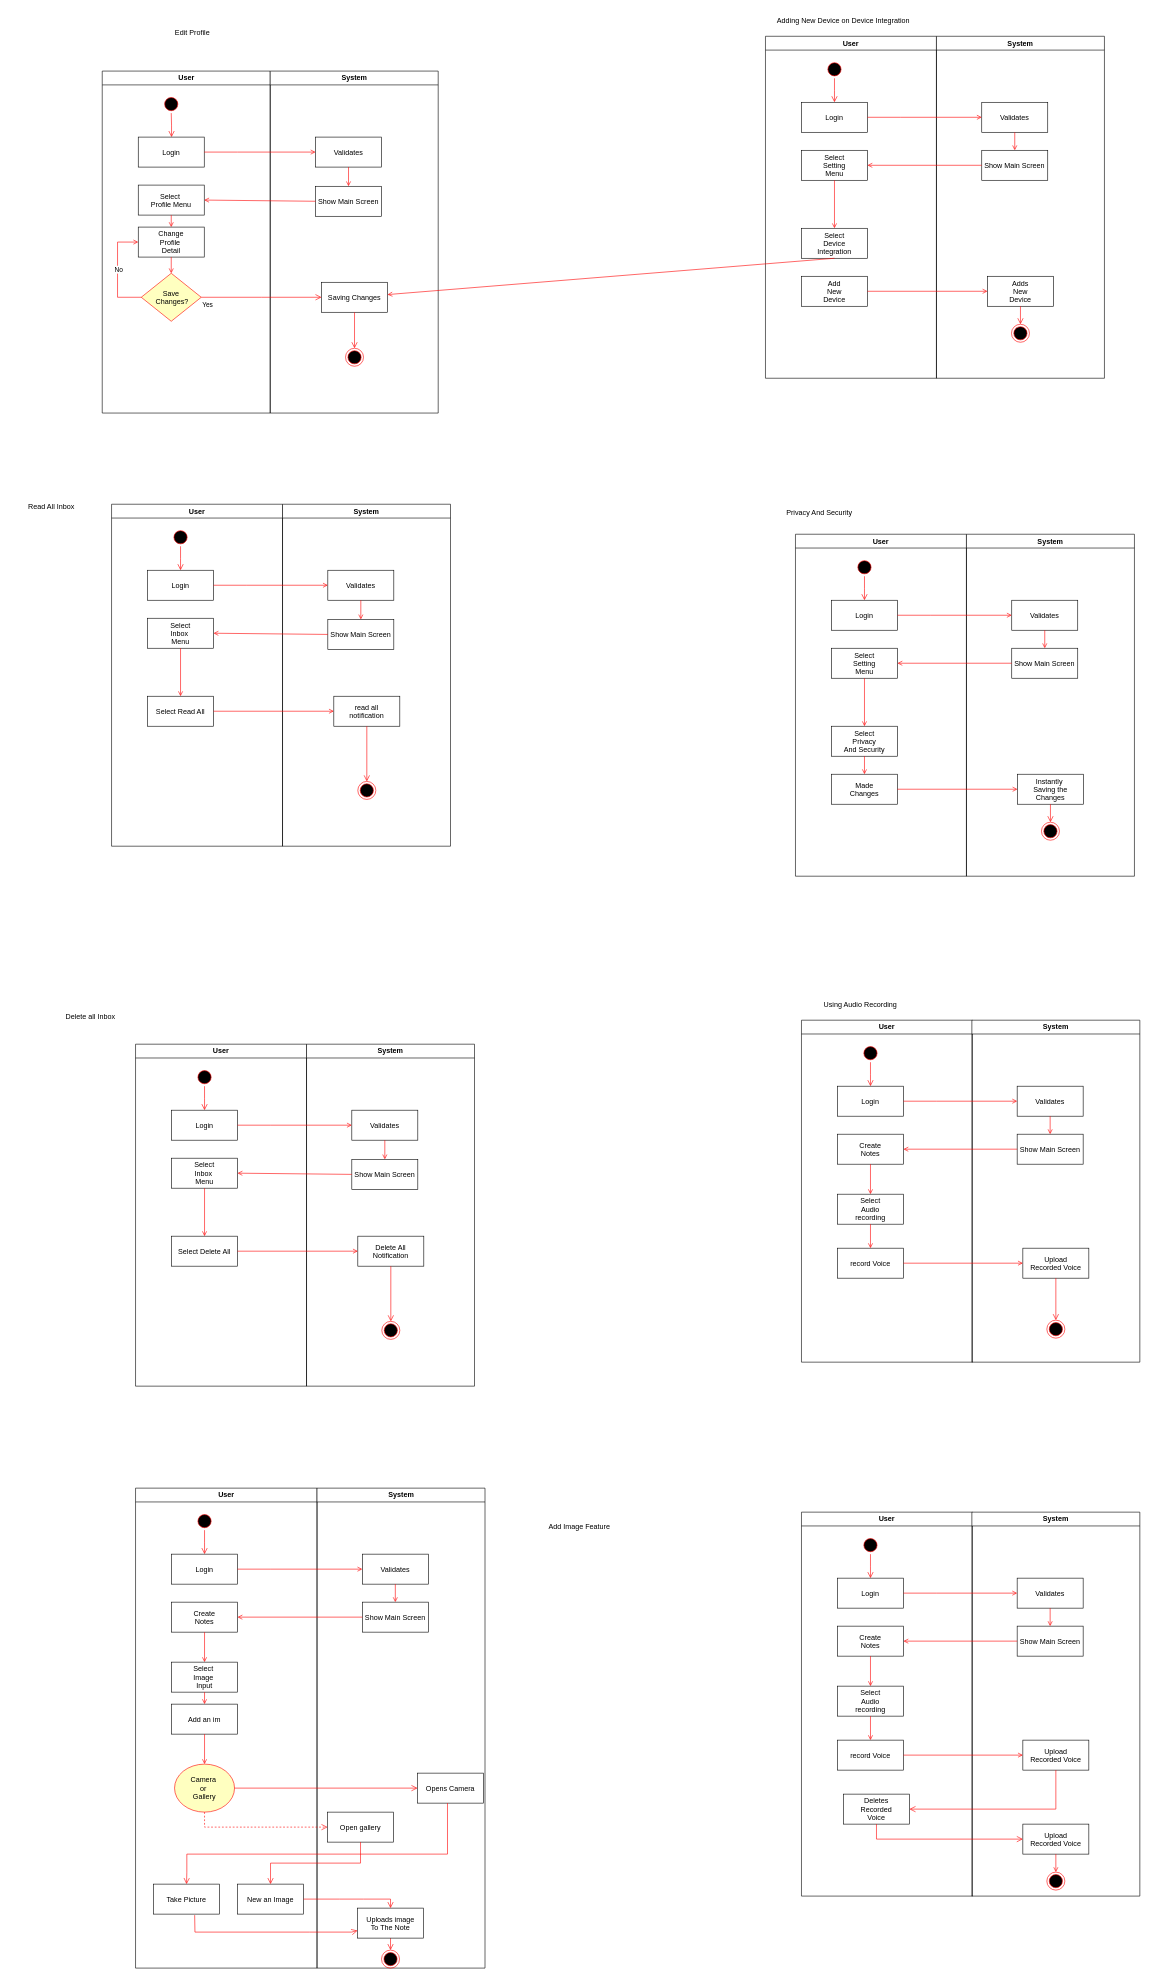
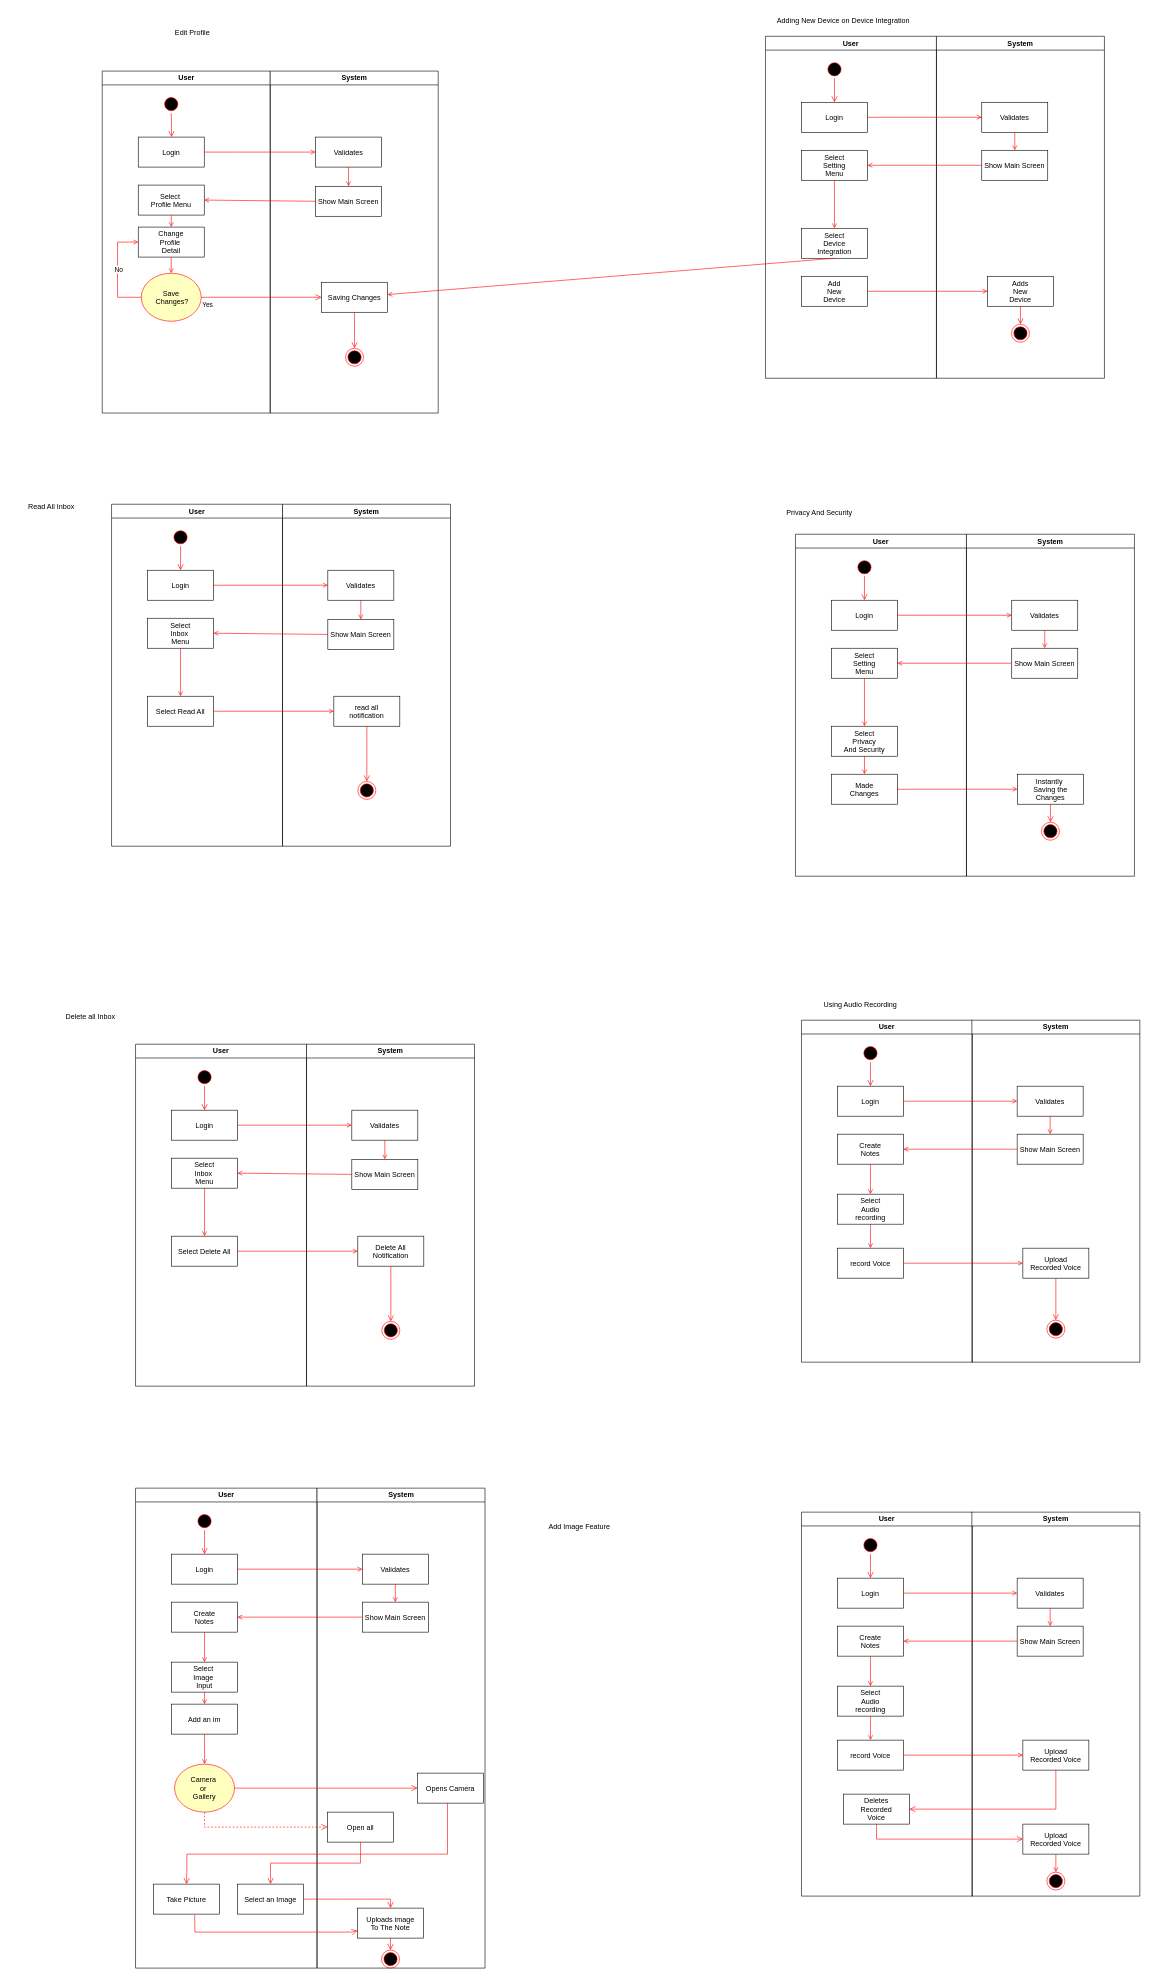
node "Save Changes?": shape diamond -> ellipse
node "Open gallery": label "Open gallery" -> "Open all"
node "New an Image": label "New an Image" -> "Select an Image"
